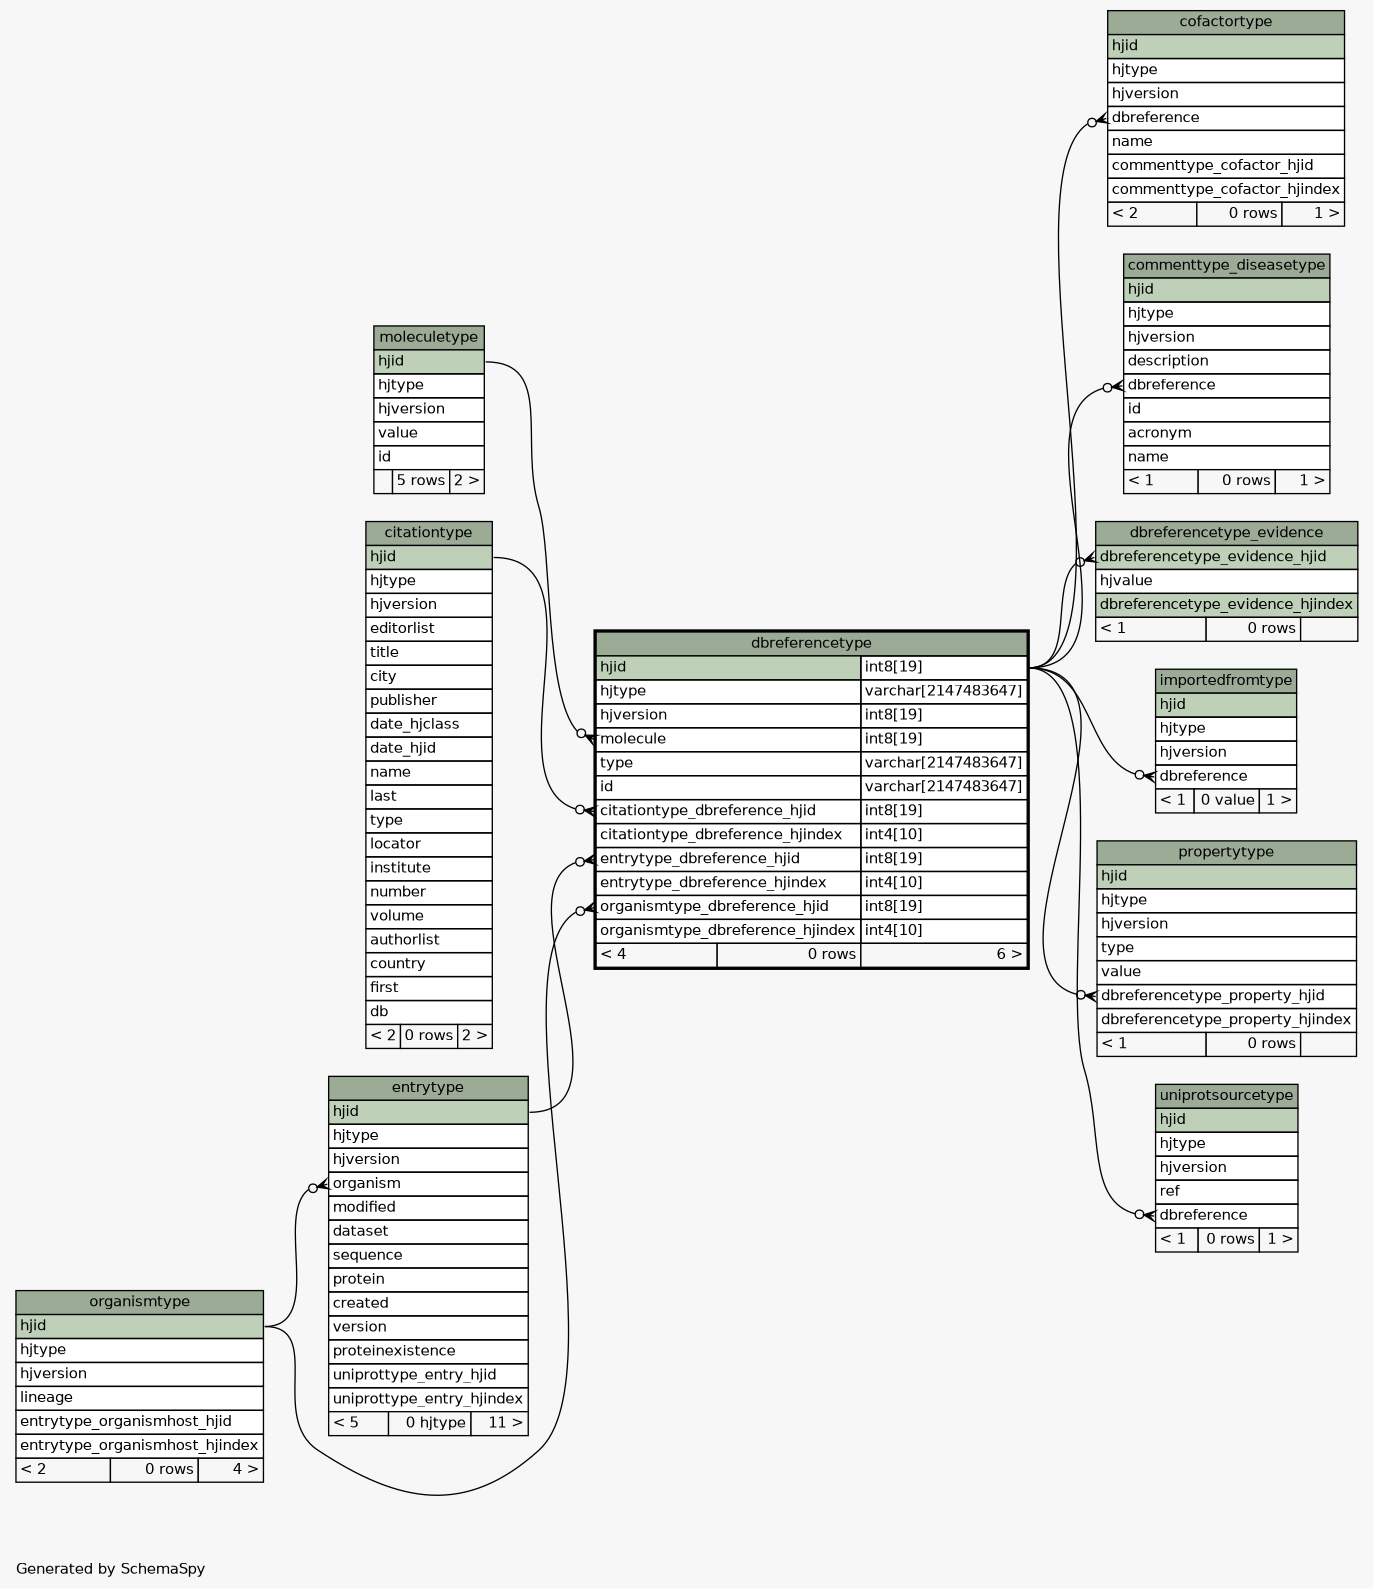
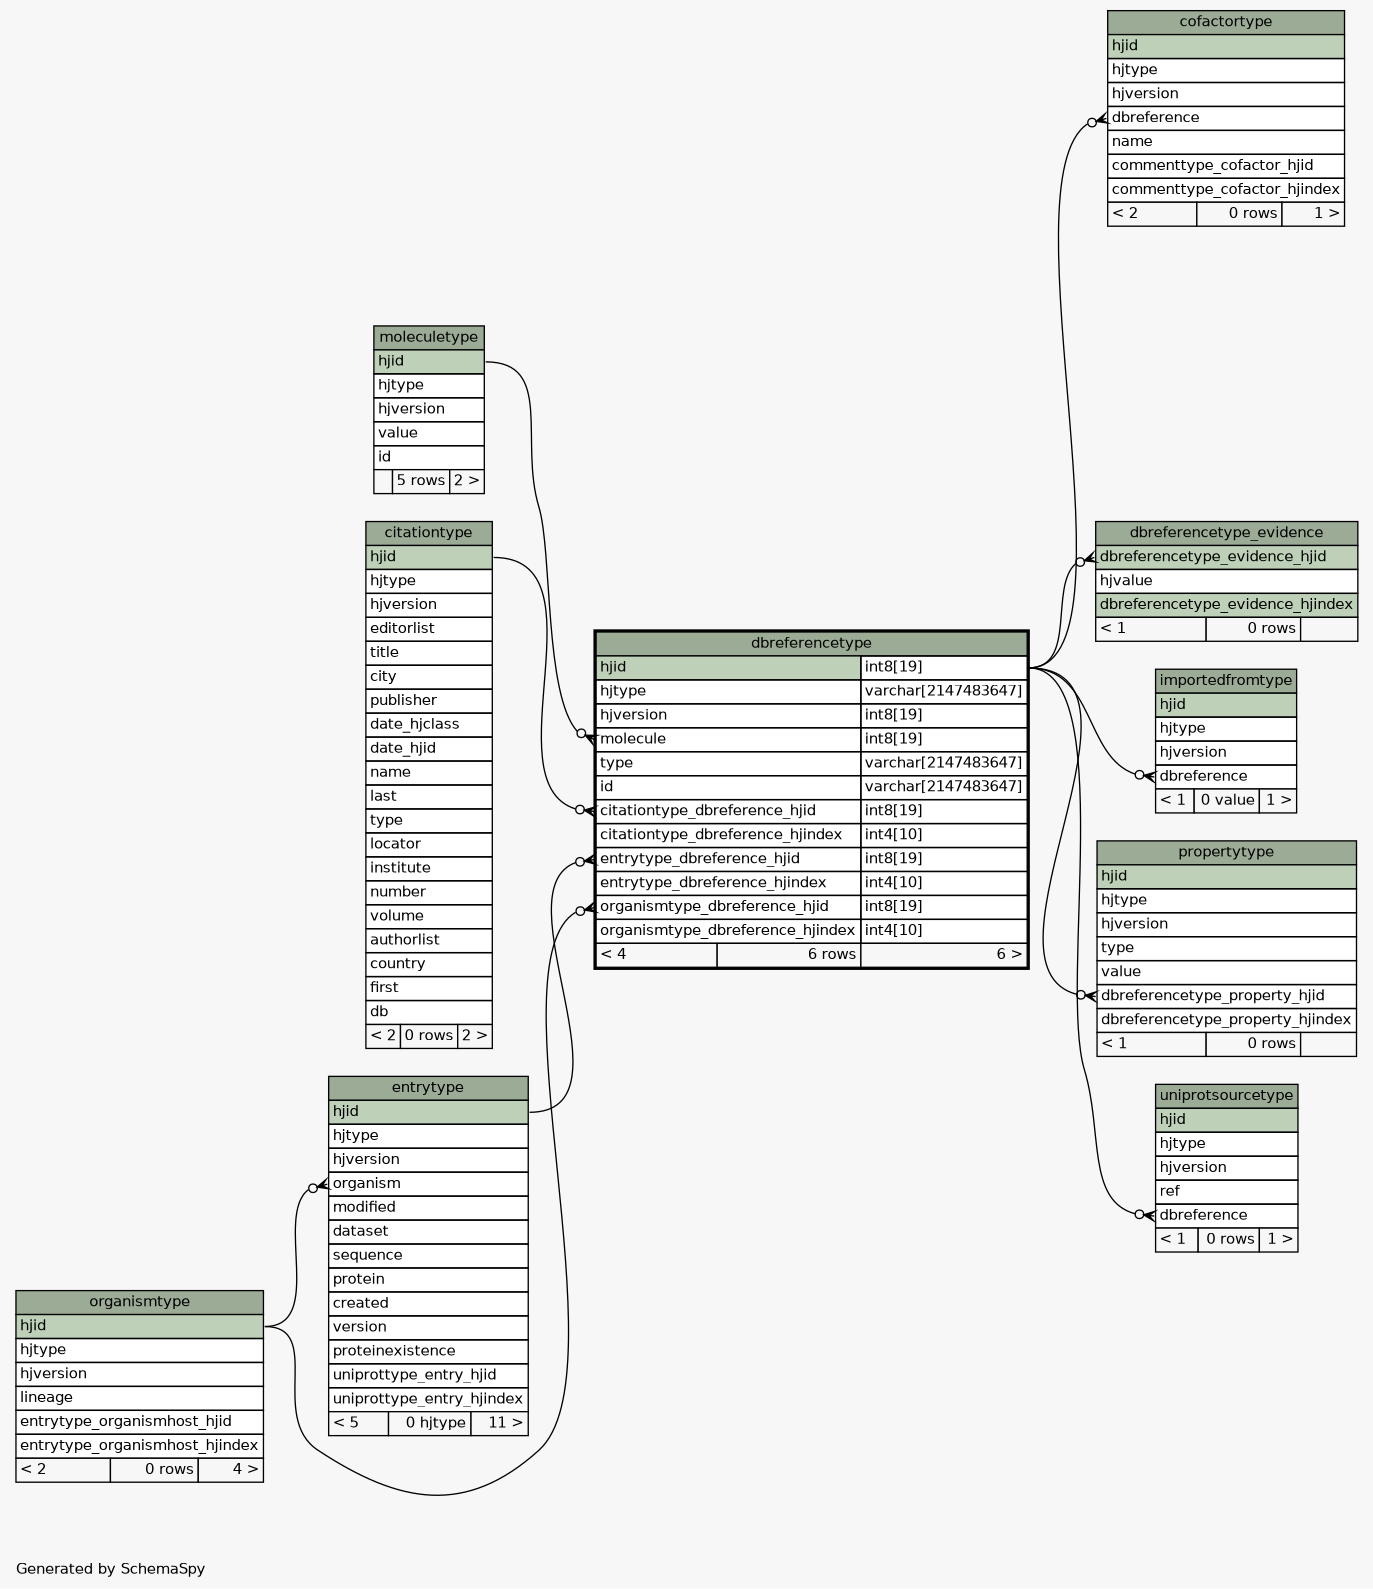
node "commenttype_diseasetype": removed
node "dbreferencetype": text "0 rows" -> "6 rows"
